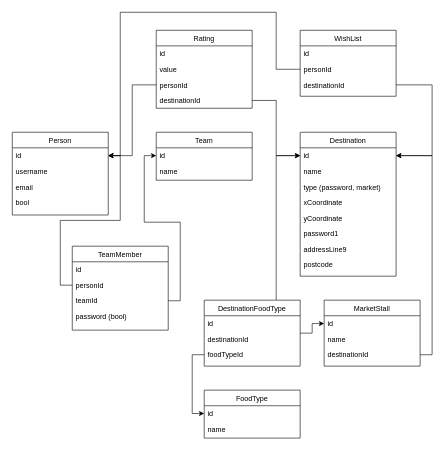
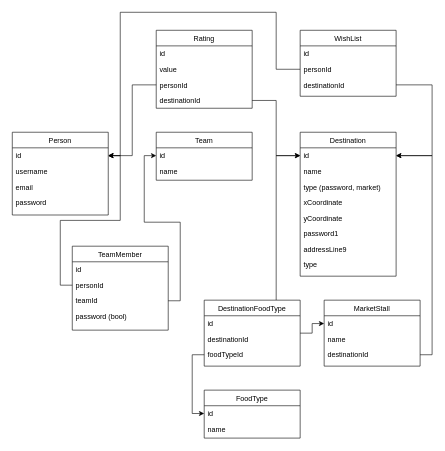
node "bool": label "bool" -> "password"
node "postcode": label "postcode" -> "type"
